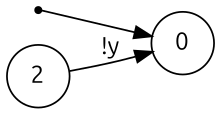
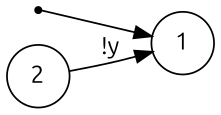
node "0": label "0" -> "1"
